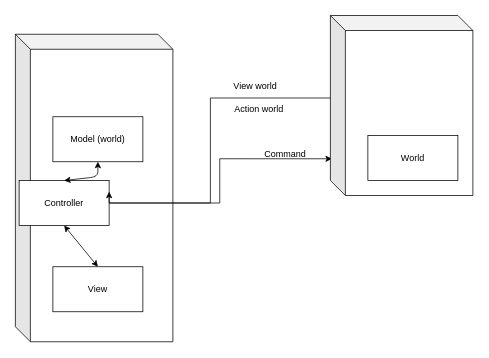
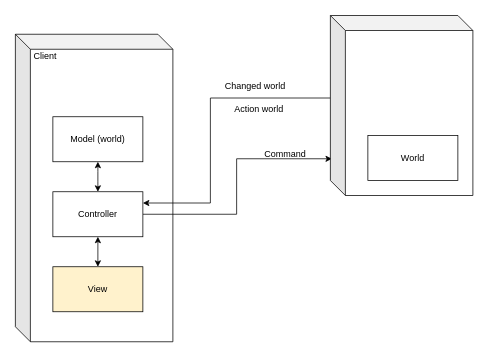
node "Client": added
node "View world": label "View world" -> "Changed world"
node "Controller": moved (64, 203) -> (98, 214)
node "View": fillcolor #ffffff -> #fff2cc
